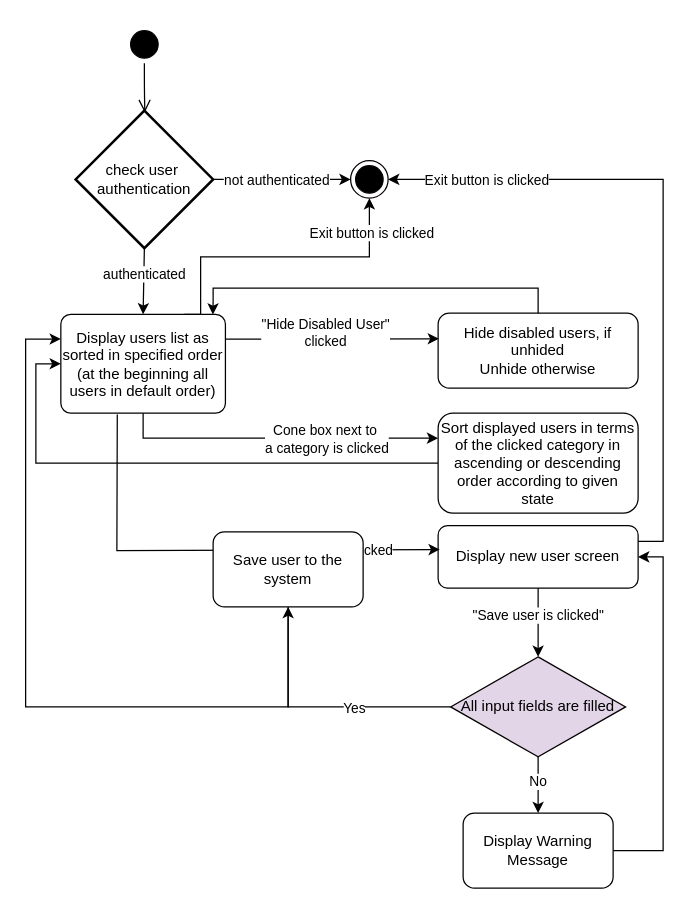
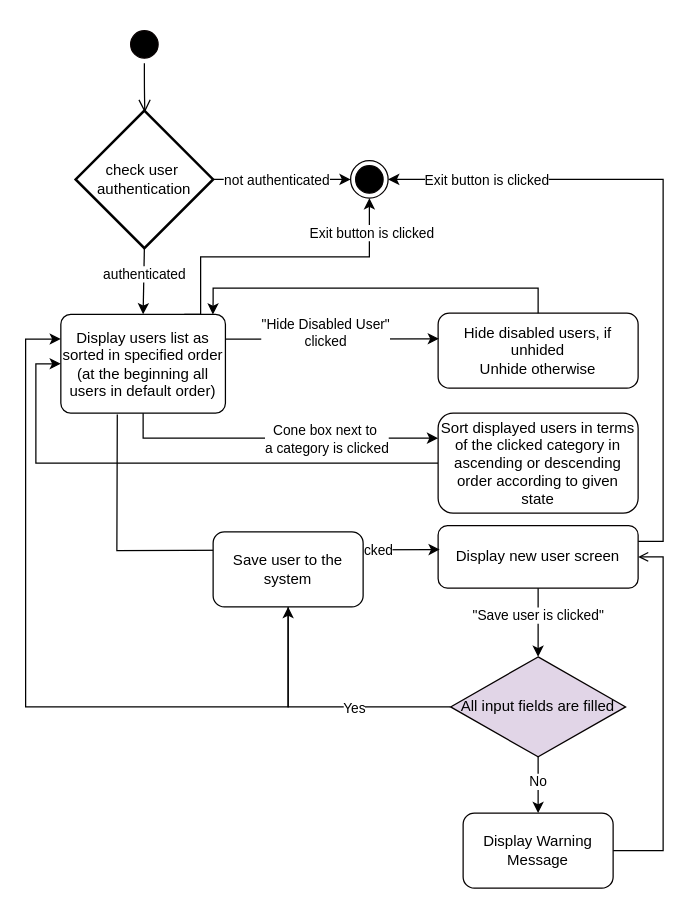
edge "Display Warning Message" -> "Display new user screen": arrowhead classic -> open
